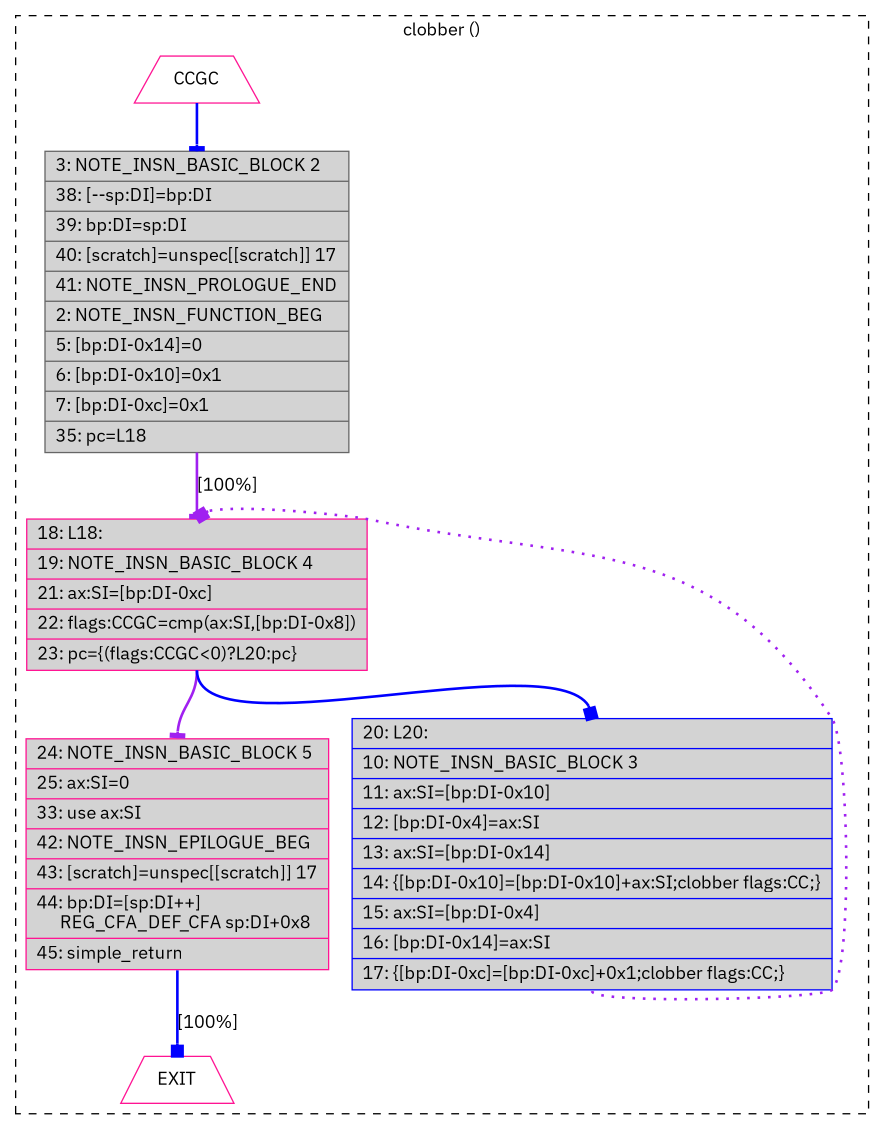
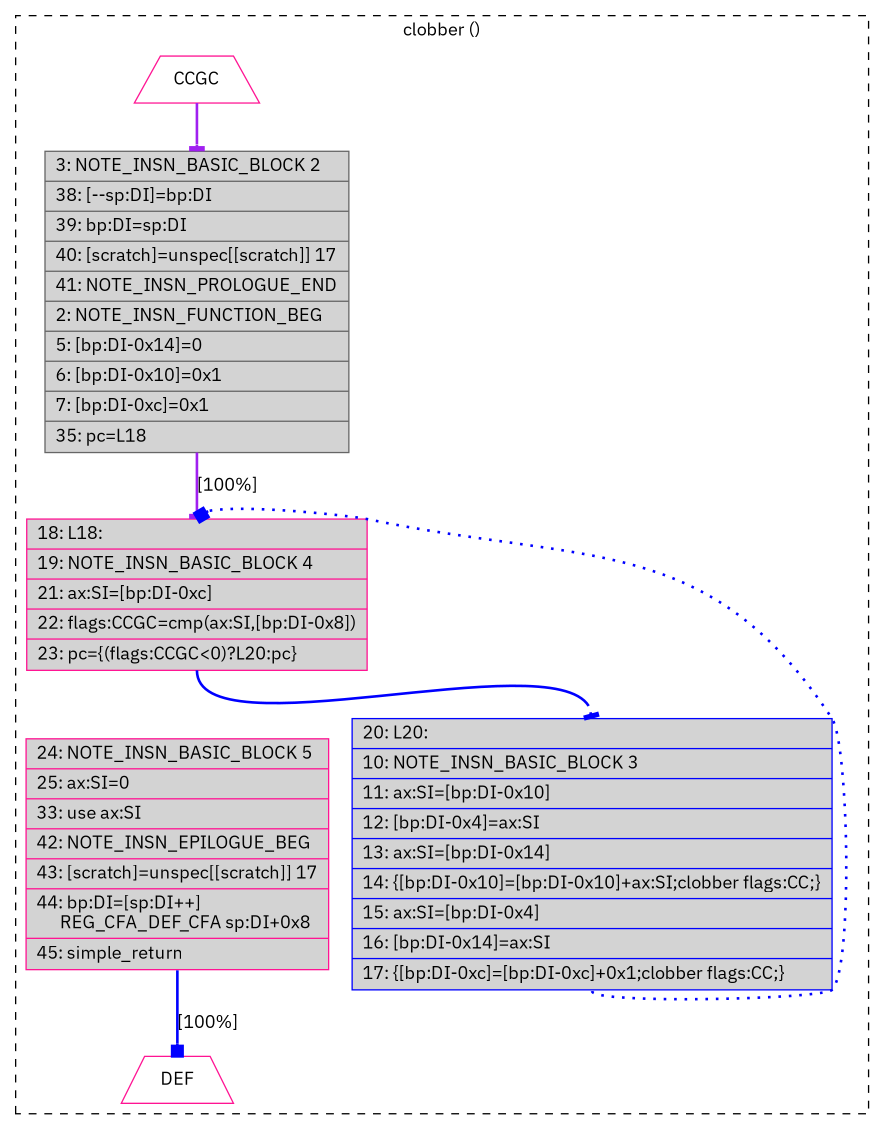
edge "CCGC" -> "3: NOTE_INSN_BASIC_BLOCK 2": color blue -> purple
edge "20: L20:" -> "18: L18:": color purple -> blue
edge "18: L18:" -> "20: L20:": arrowhead box -> tee
edge "18: L18:" -> "24: NOTE_INSN_BASIC_BLOCK 5": removed
node "EXIT": label "EXIT" -> "DEF"
